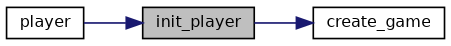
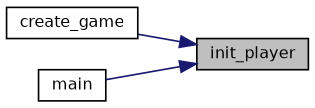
node "player": label "player" -> "main"
edge "init_player" -> "create_game": reversed
